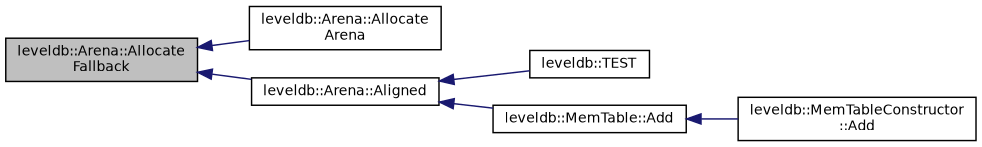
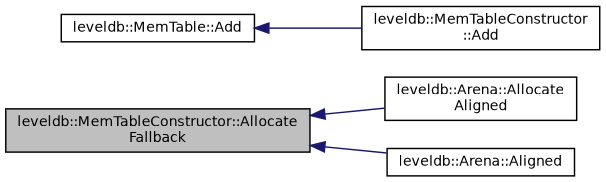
node "leveldb::Arena::Allocate Arena": label "leveldb::Arena::Allocate Arena" -> "leveldb::Arena::Allocate Aligned"
node "leveldb::Arena::Allocate Fallback": label "leveldb::Arena::Allocate Fallback" -> "leveldb::MemTableConstructor::Allocate Fallback"
node "leveldb::TEST": removed
edge "leveldb::MemTable::Add" -> "leveldb::Arena::Aligned": removed
